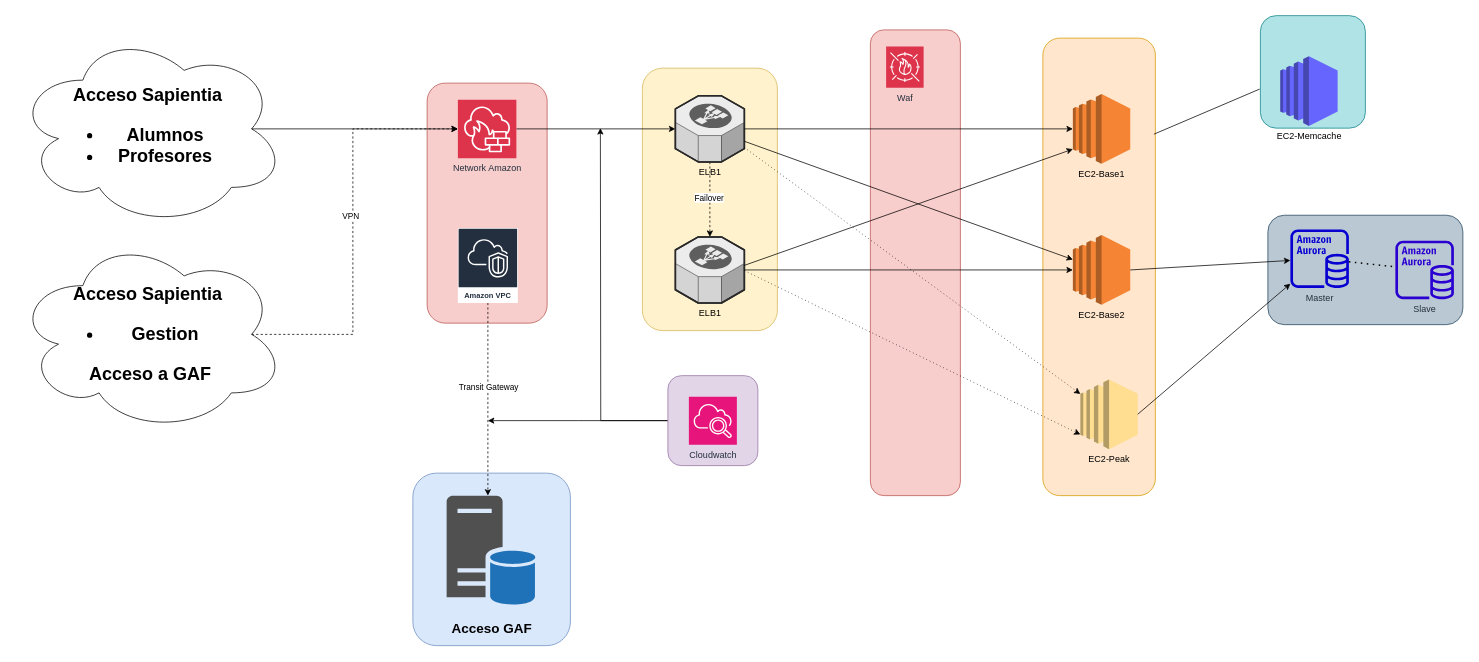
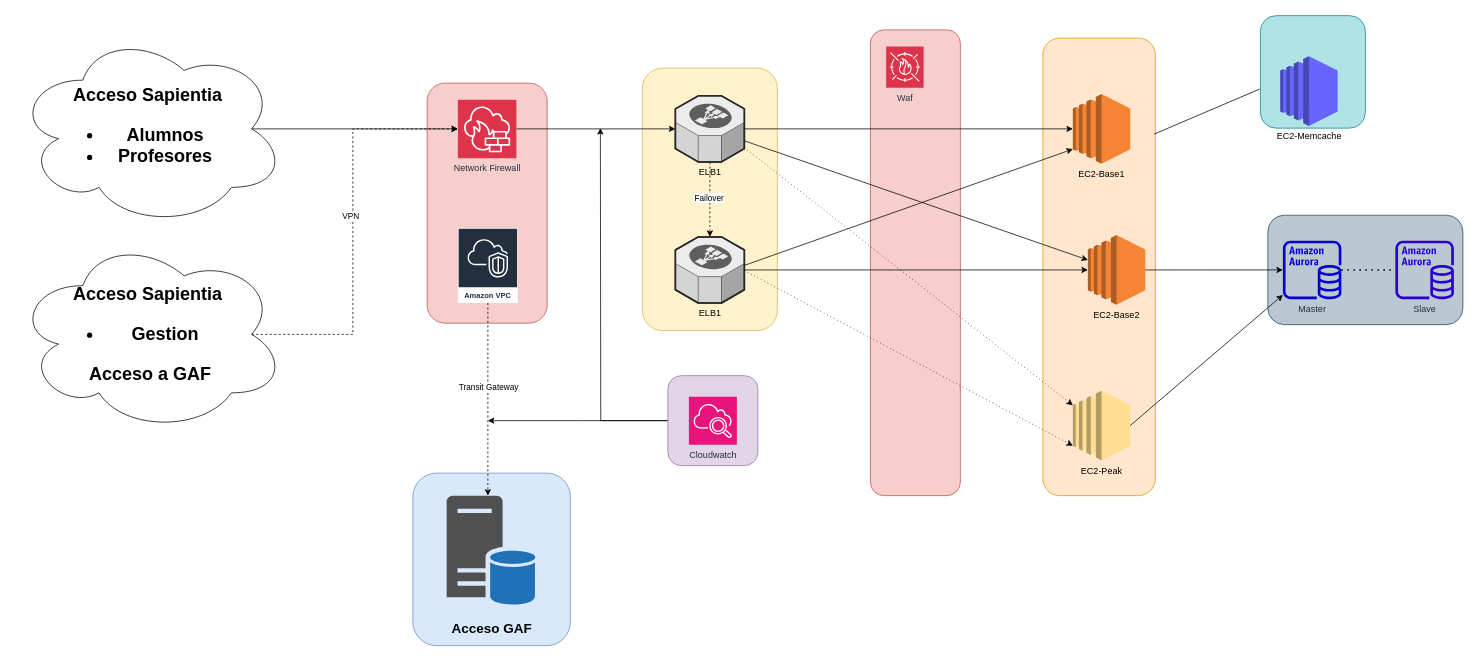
node "Network Amazon": label "Network Amazon" -> "Network Firewall"
node "Master": moved (1320, 258) -> (1312, 270)
node "EC2-Base2": moved (1102, 270) -> (1117, 270)
node "EC2-Peak": moved (1109, 414) -> (1102, 425)
